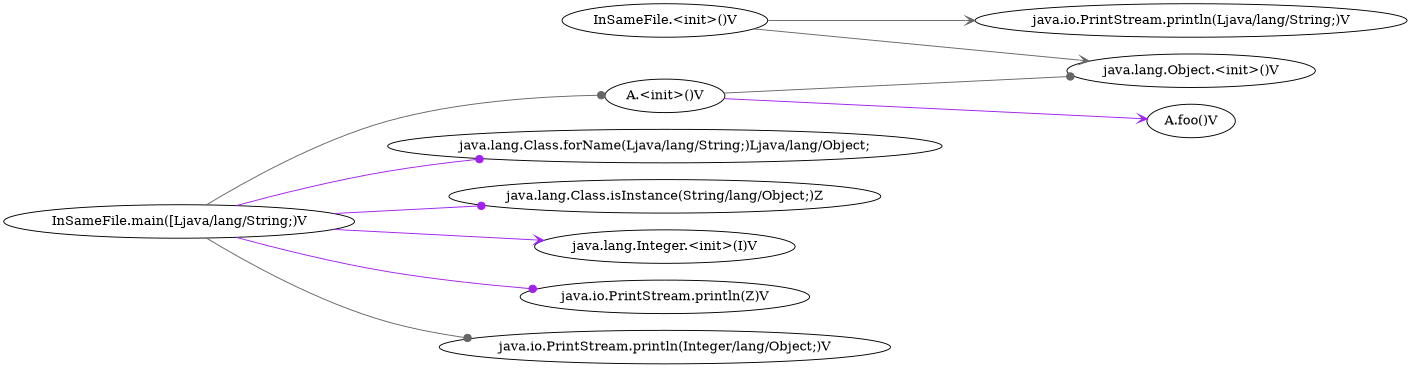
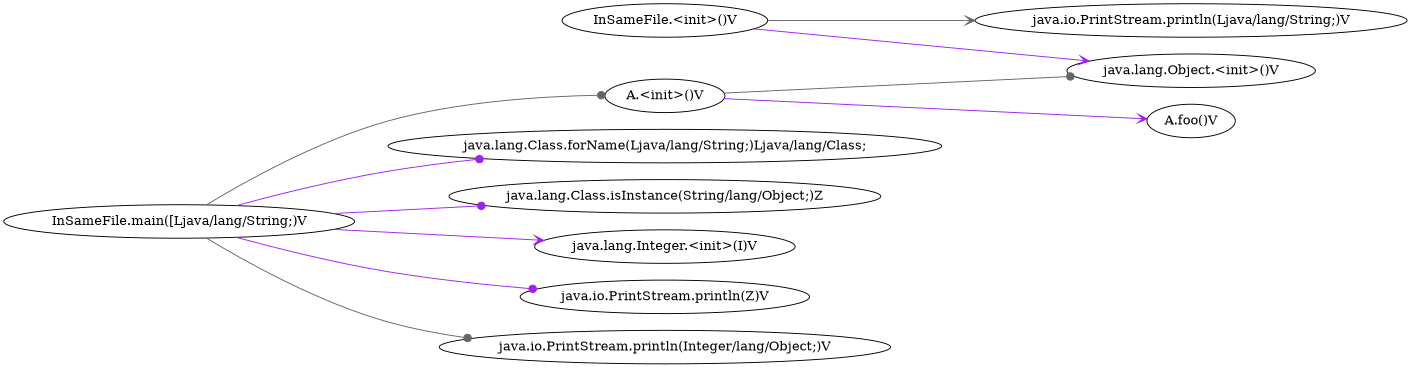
edge "InSameFile.<init>()V" -> "java.lang.Object.<init>()V": color gray40 -> purple
node "java.lang.Class.forName(Ljava/lang/String;)Ljava/lang/Object;": label "java.lang.Class.forName(Ljava/lang/String;)Ljava/lang/Object;" -> "java.lang.Class.forName(Ljava/lang/String;)Ljava/lang/Class;"
